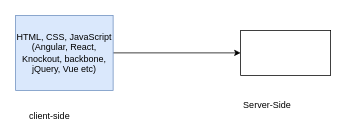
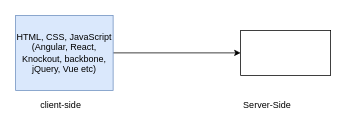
node "client-side": moved (49, 117) -> (60, 105)
